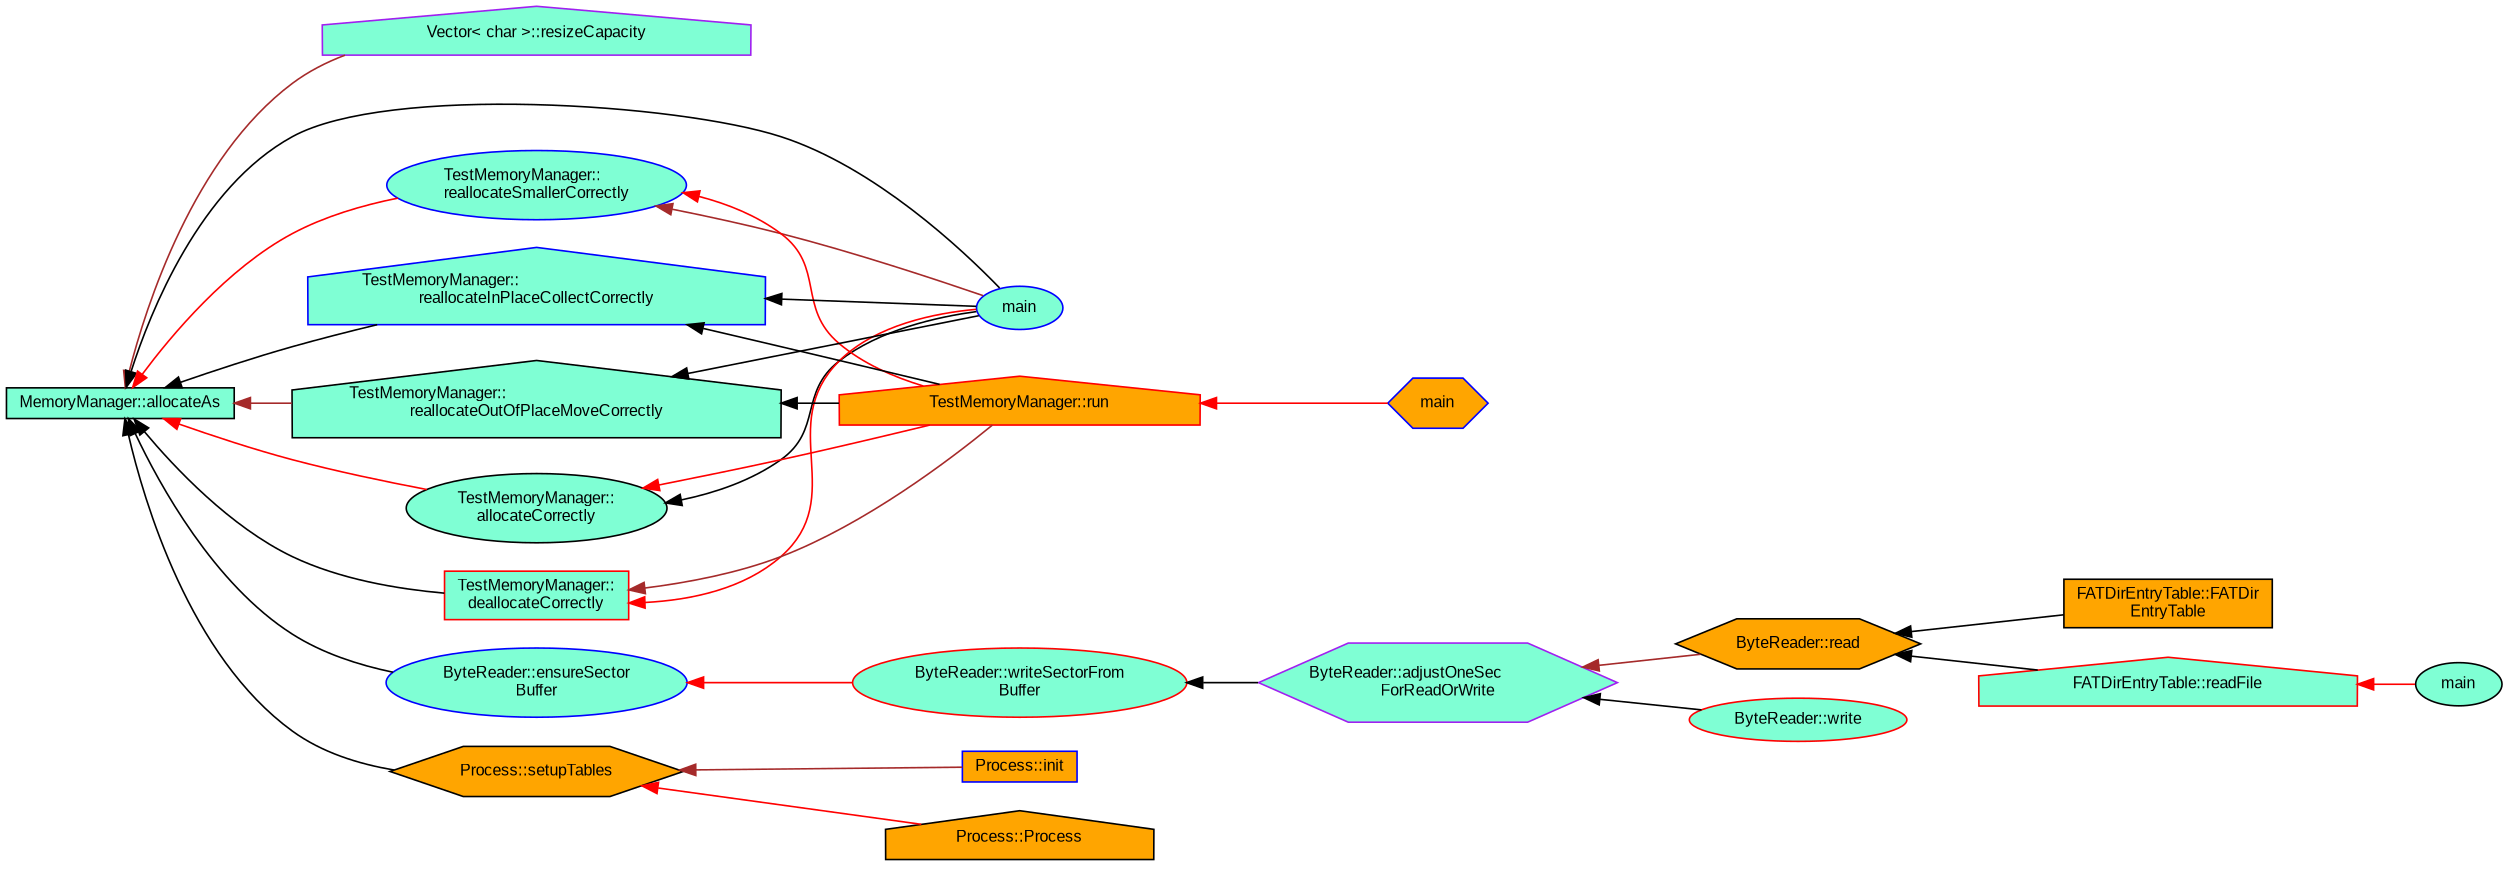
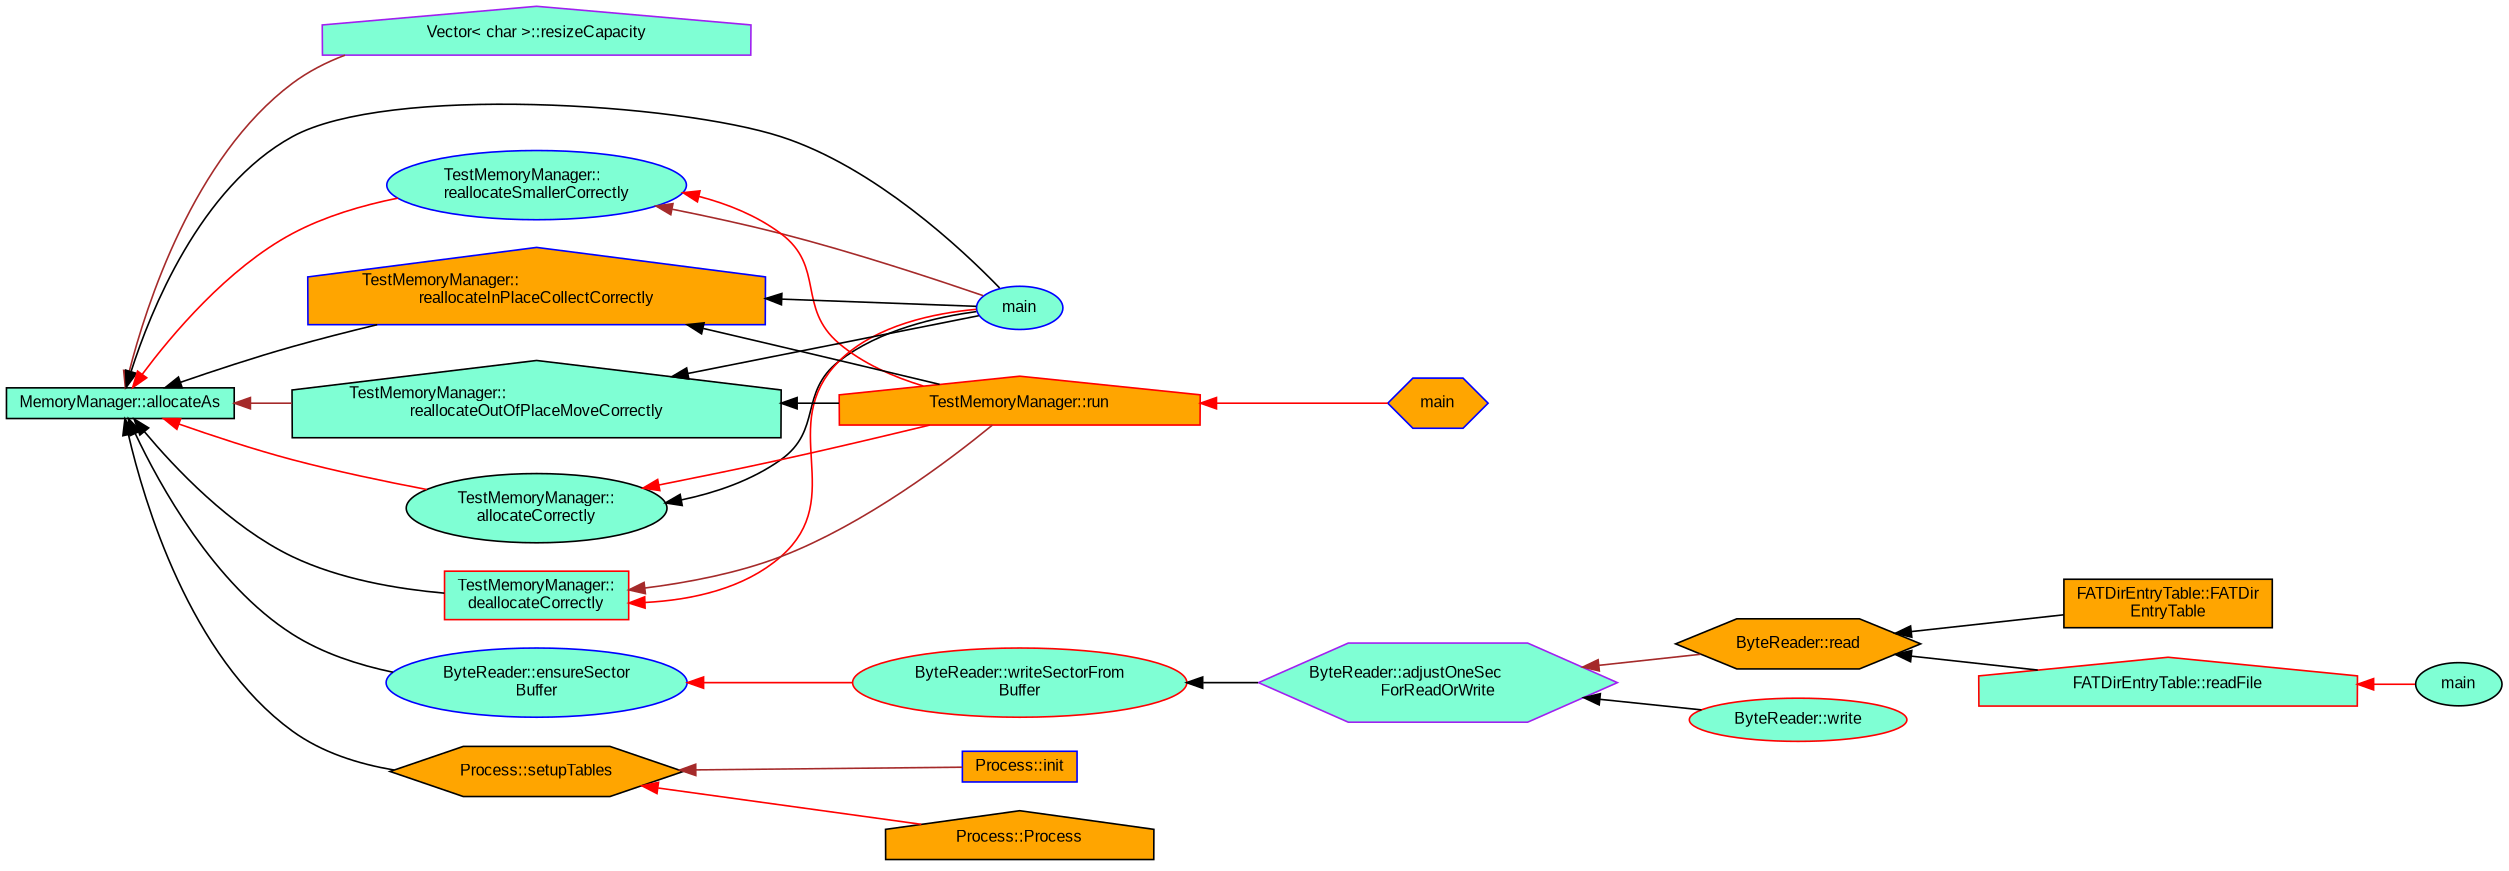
node "TestMemoryManager:: reallocateInPlaceCollectCorrectly": fillcolor aquamarine -> orange
